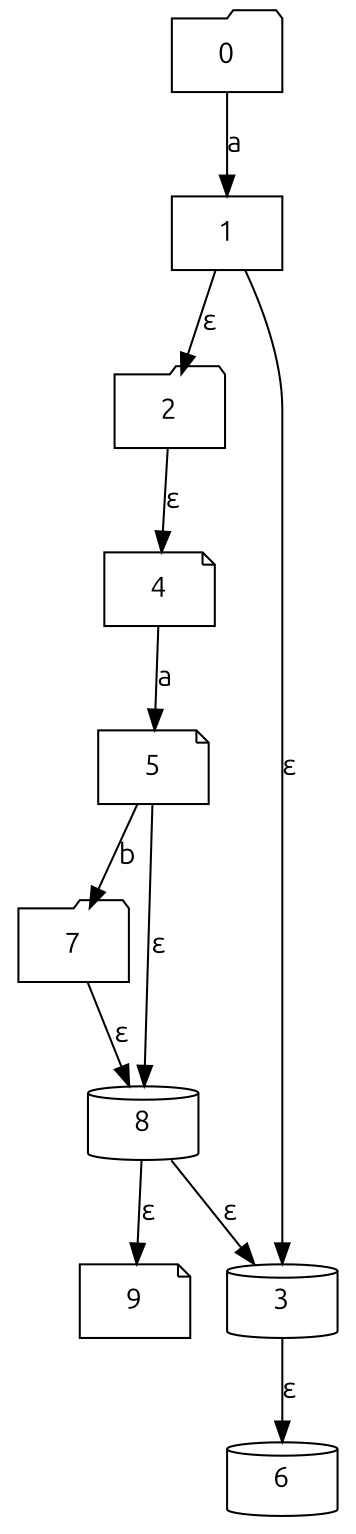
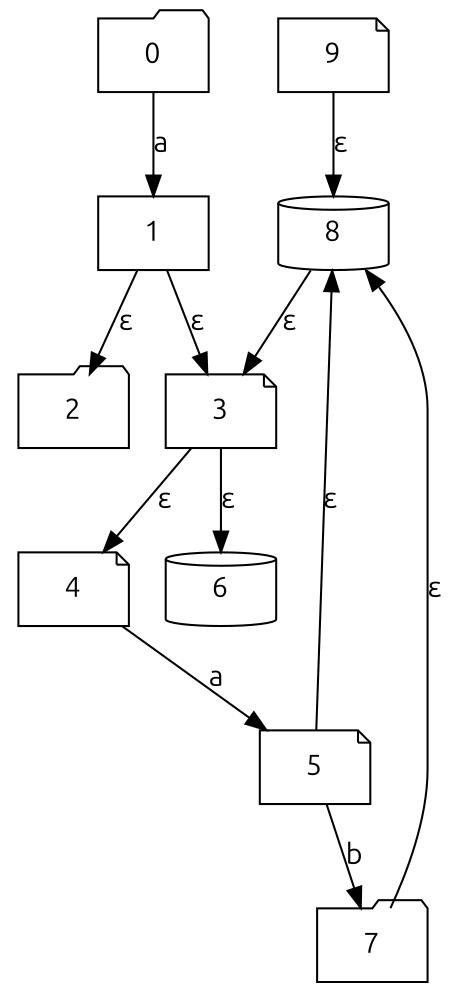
edge "2" -> "4": now "3" -> "4"
edge "8" -> "9": reversed
node "3": shape cylinder -> note
